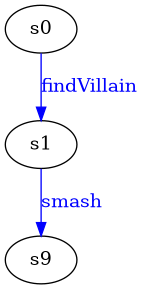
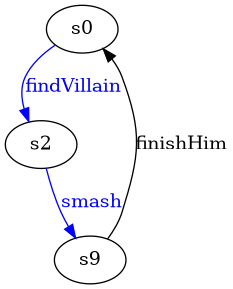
node "s1": label "s1" -> "s2"
edge "s9" -> "s0": added, label "finishHim"
